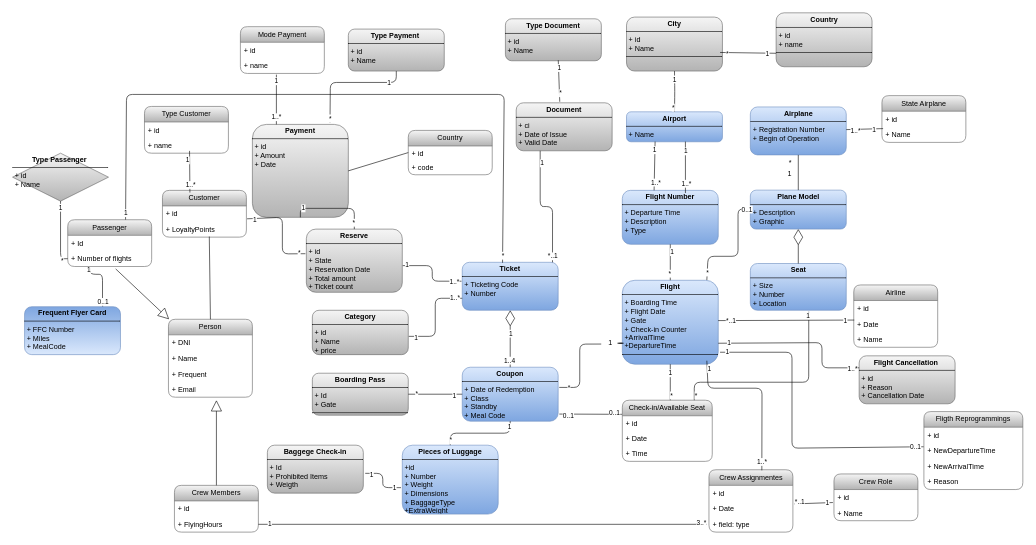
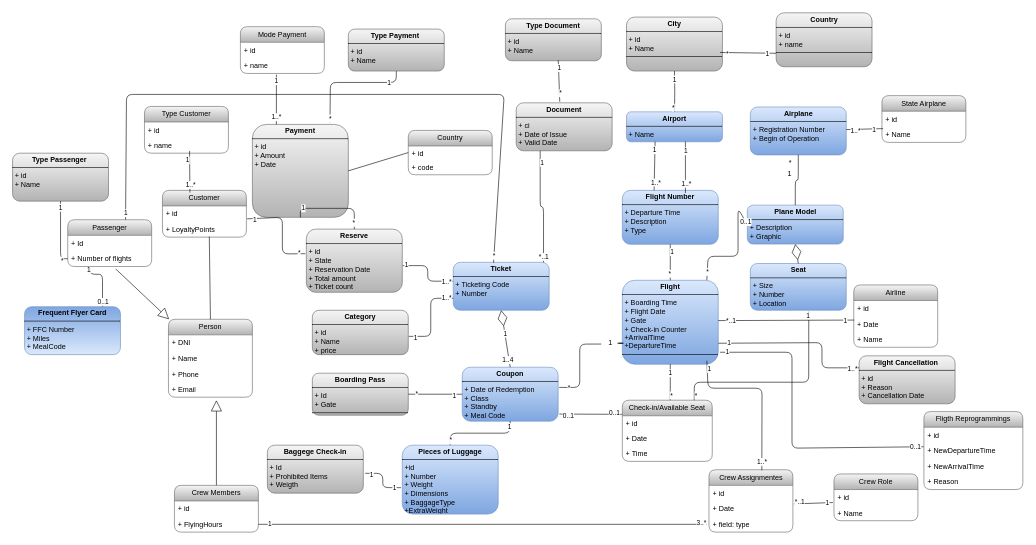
node "Type Passenger + id + Name": shape diamond -> rounded rectangle
node "Plane Model + Description + Graphic": moved (799, 210) -> (796, 225)
node "Ticket + Ticketing Code + Number": moved (510, 287) -> (501, 287)
node "+ Frequent": label "+ Frequent" -> "+ Phone"
